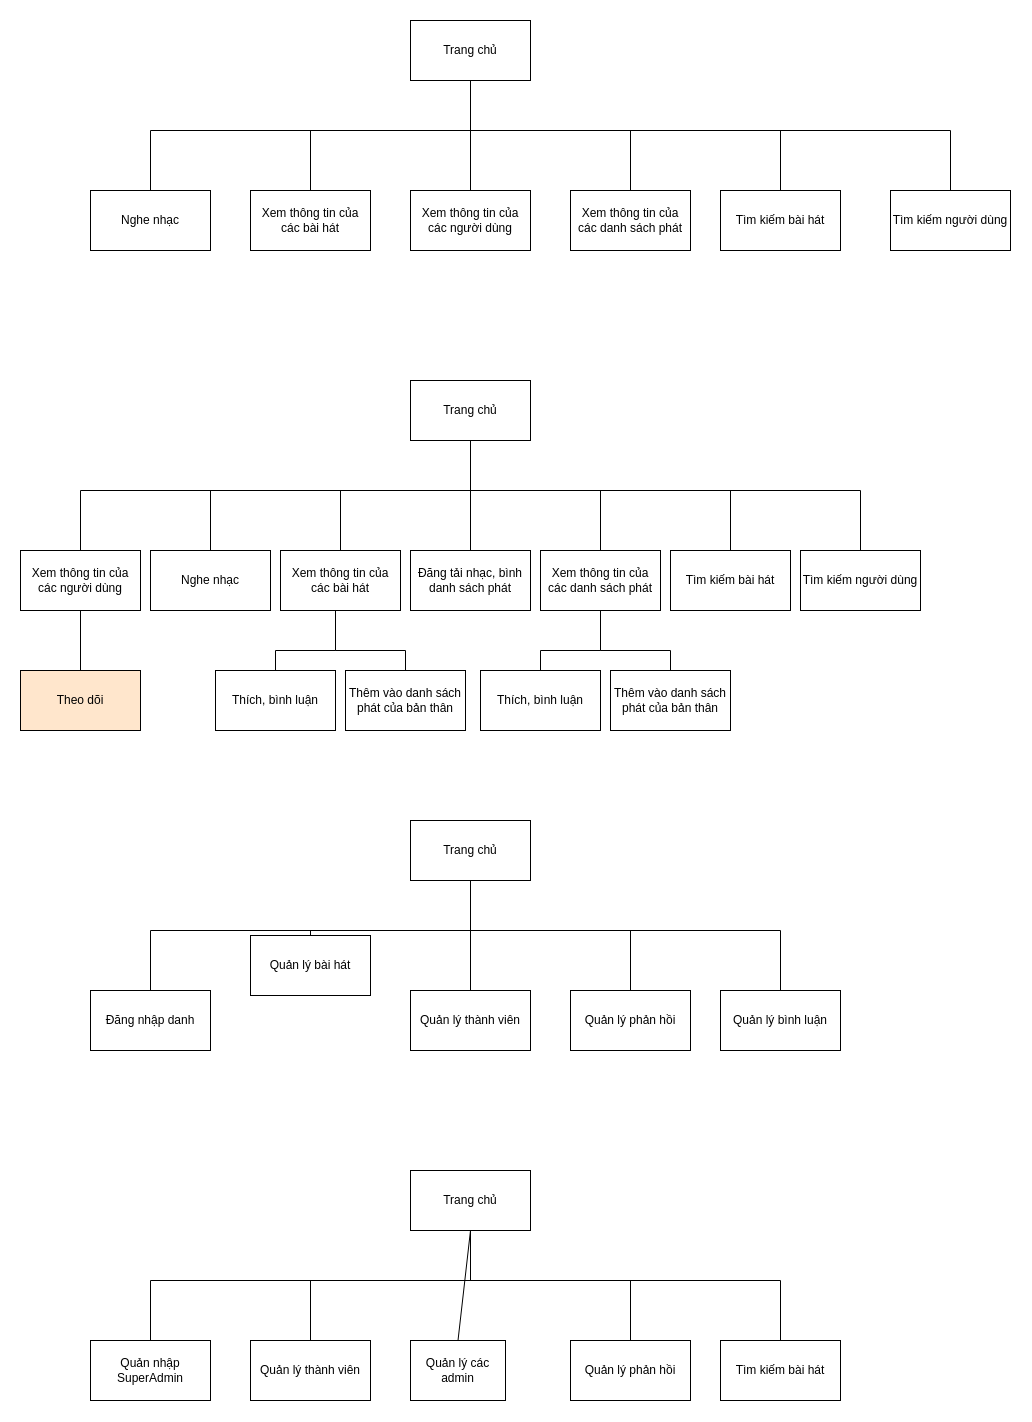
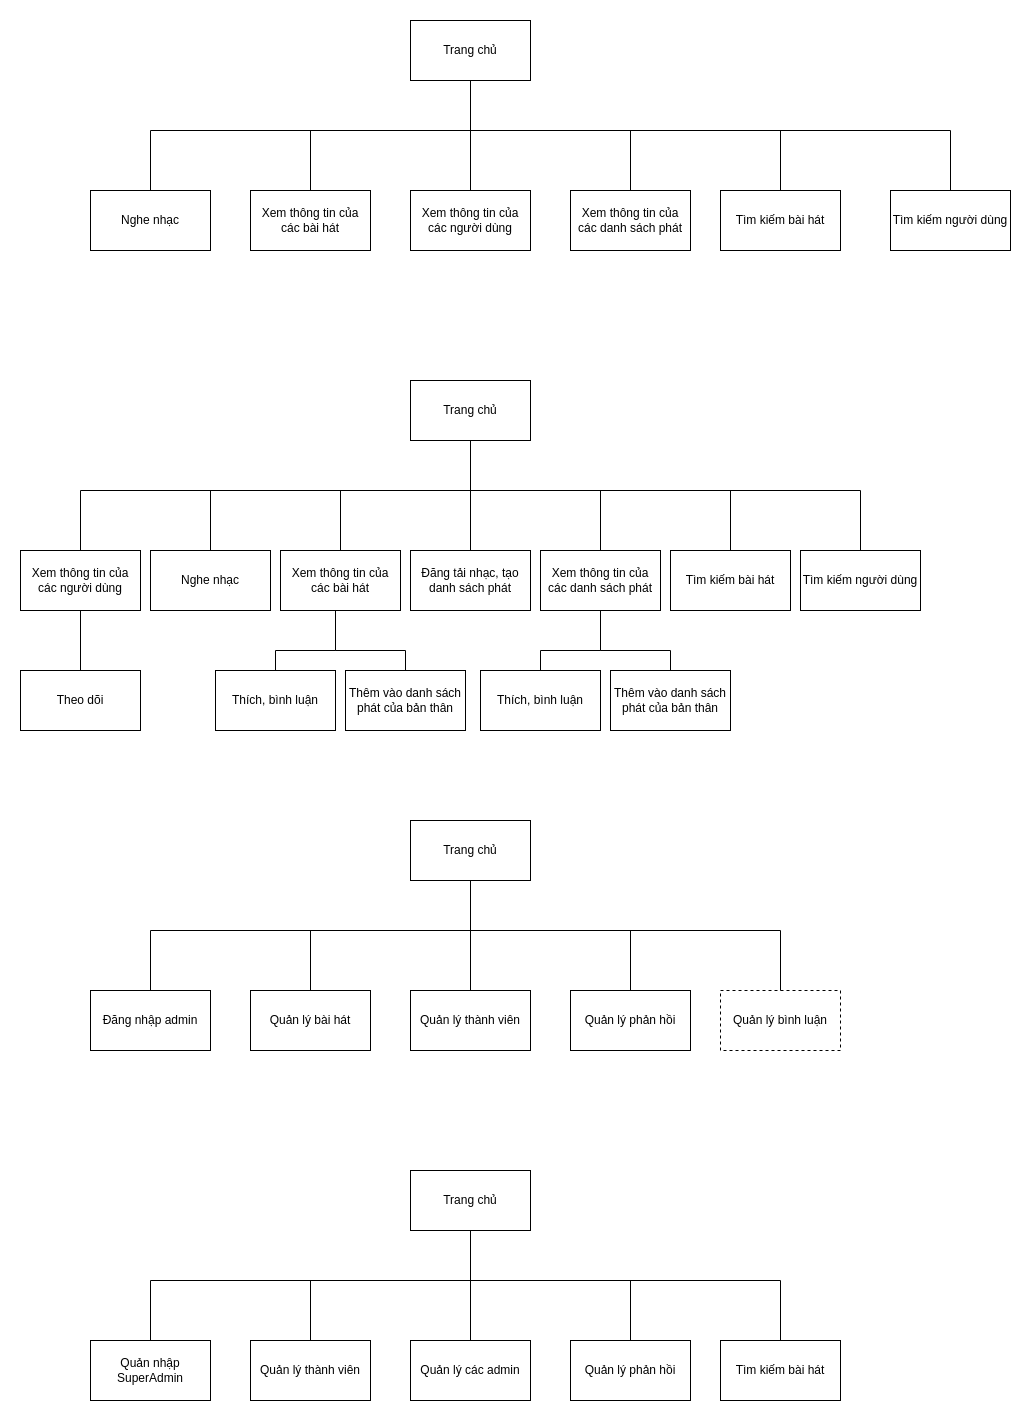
node "Đăng tải nhạc, bình danh sách phát": label "Đăng tải nhạc, bình danh sách phát" -> "Đăng tải nhạc, tạo danh sách phát"
node "Theo dõi": fillcolor #ffe6cc -> #ffffff
node "Quản lý bài hát": moved (311, 966) -> (311, 1021)
node "Đăng nhập danh": label "Đăng nhập danh" -> "Đăng nhập admin"
node "Quản lý bình luận": style solid -> dashed
node "Quản lý các admin": size 95x60 -> 120x60
